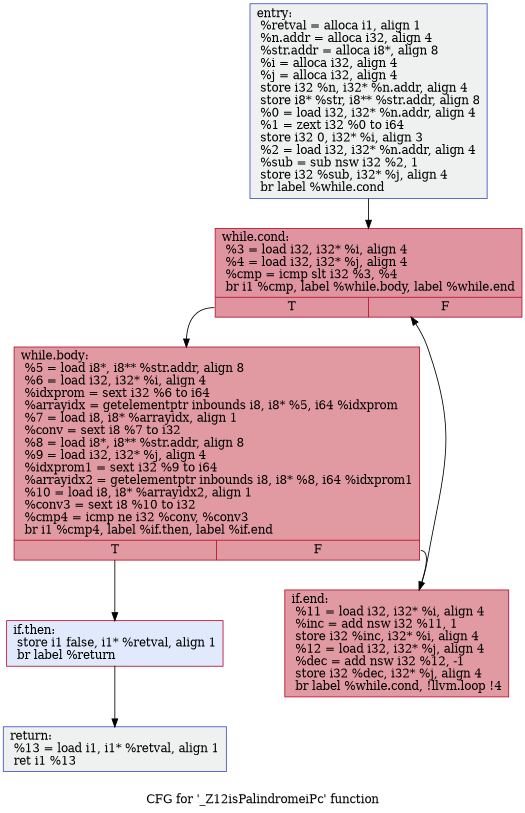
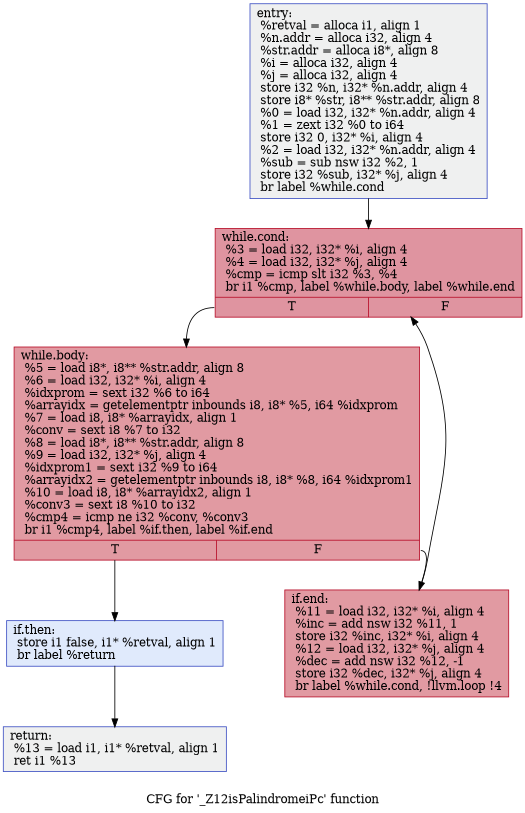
node "entry:": text "store i32 0, i32* %i, align 3" -> "store i32 0, i32* %i, align 4"
node "if.then:": color #b70d28ff -> #3d50c3ff
